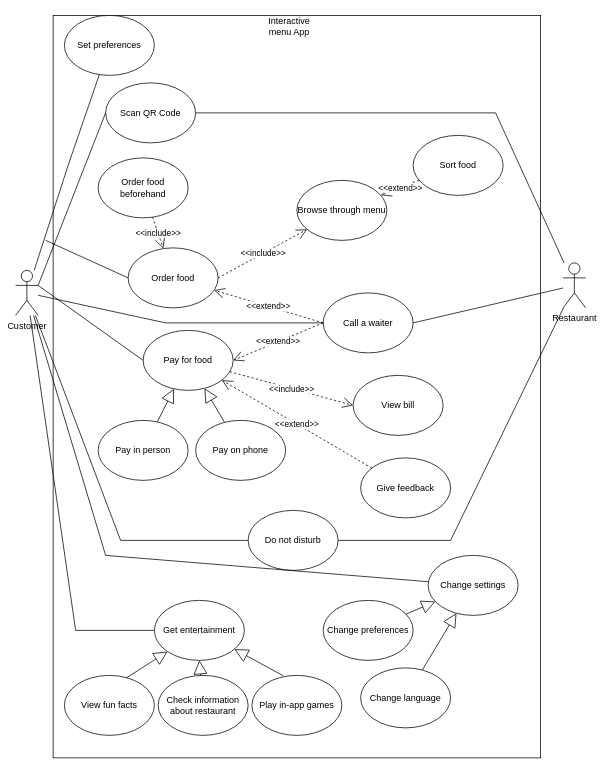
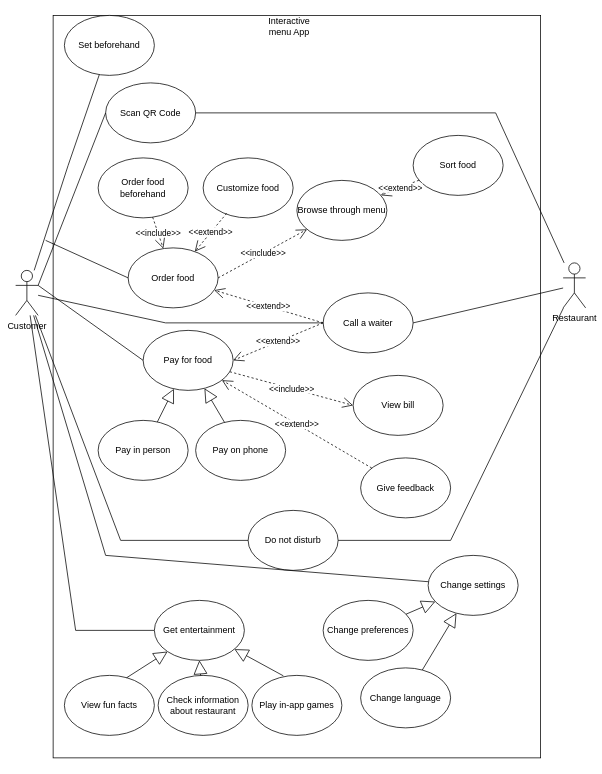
node "Set preferences": label "Set preferences" -> "Set beforehand"
node "Customize food": added
edge "Customize food" -> "Order food": added, label "<<extend>>"
